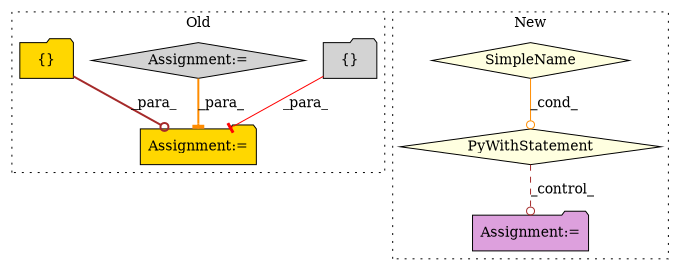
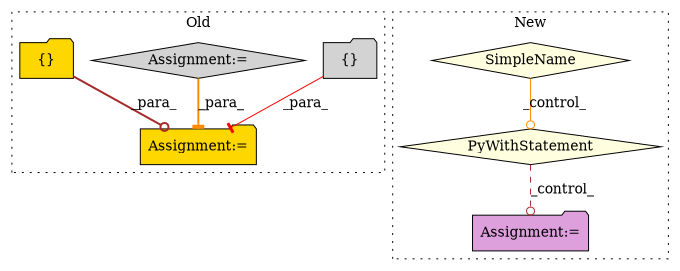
edge "SimpleName" -> "PyWithStatement": label "_cond_" -> "_control_"
